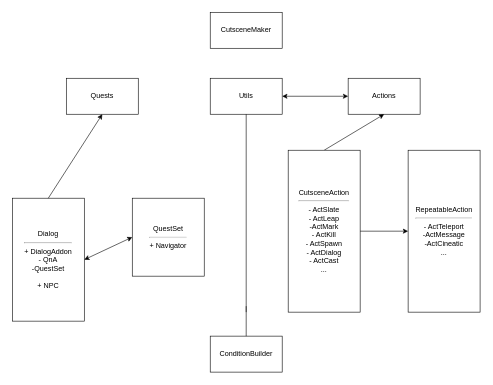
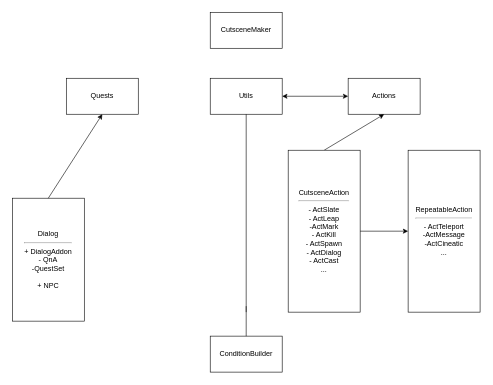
node "QuestSet + Navigator": removed
edge "QuestSet + Navigator" -- "Dialog + DialogAddon - QnA -QuestSet + NPC": removed
